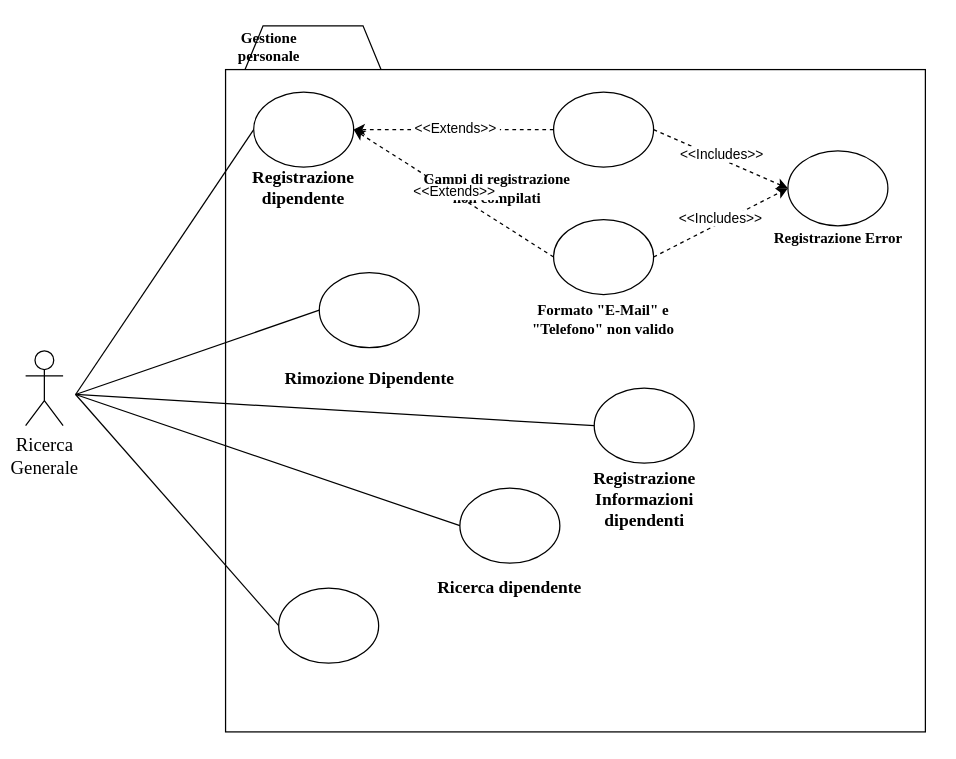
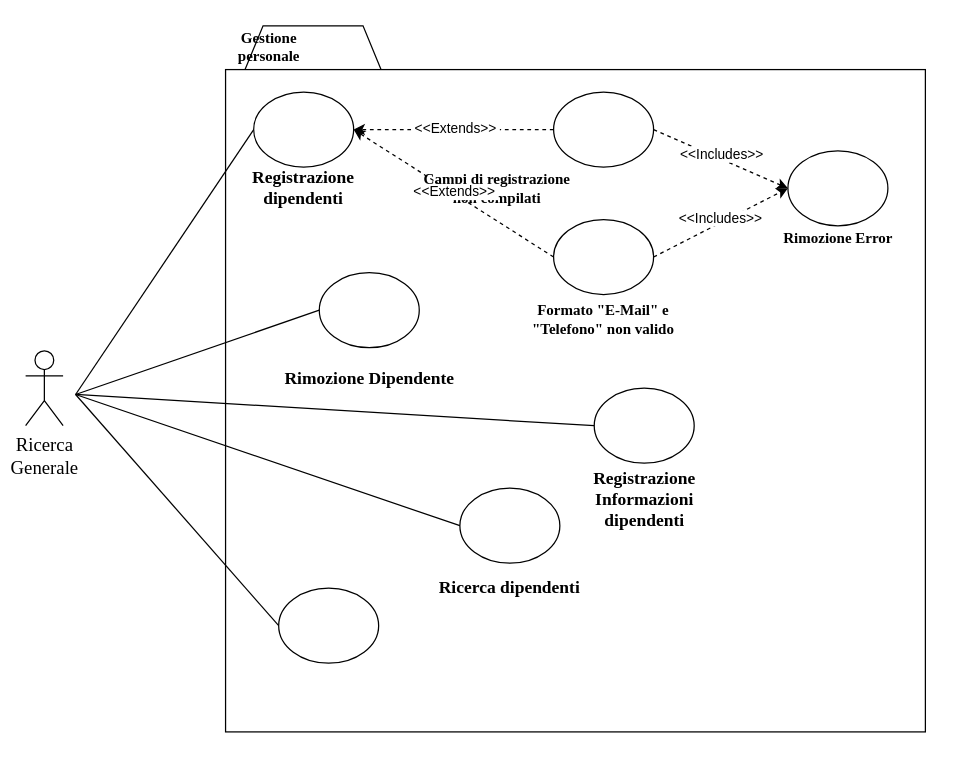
node "Registrazione dipendente": label "Registrazione dipendente" -> "Registrazione dipendenti"
node "Registrazione Error": label "Registrazione Error" -> "Rimozione Error"
node "Ricerca dipendente": label "Ricerca dipendente" -> "Ricerca dipendenti"
